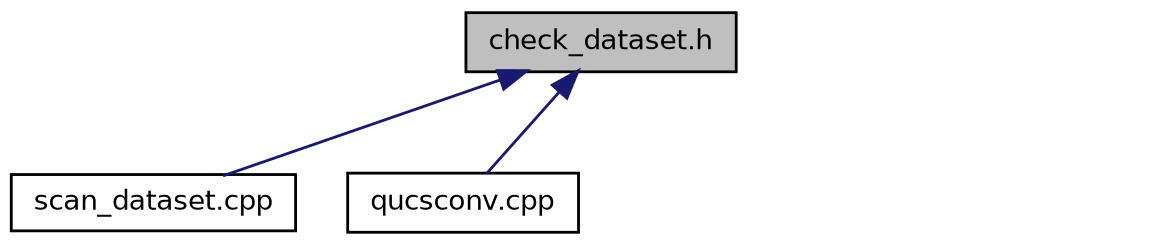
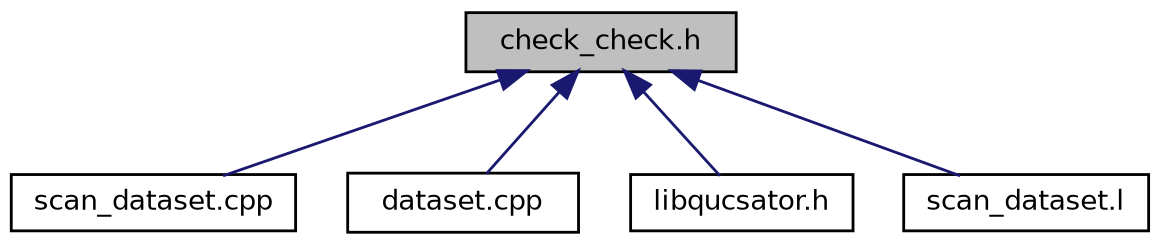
node "check_dataset.h": label "check_dataset.h" -> "check_check.h"
node "qucsconv.cpp": label "qucsconv.cpp" -> "dataset.cpp"
node "libqucsator.h": added
node "scan_dataset.l": added
